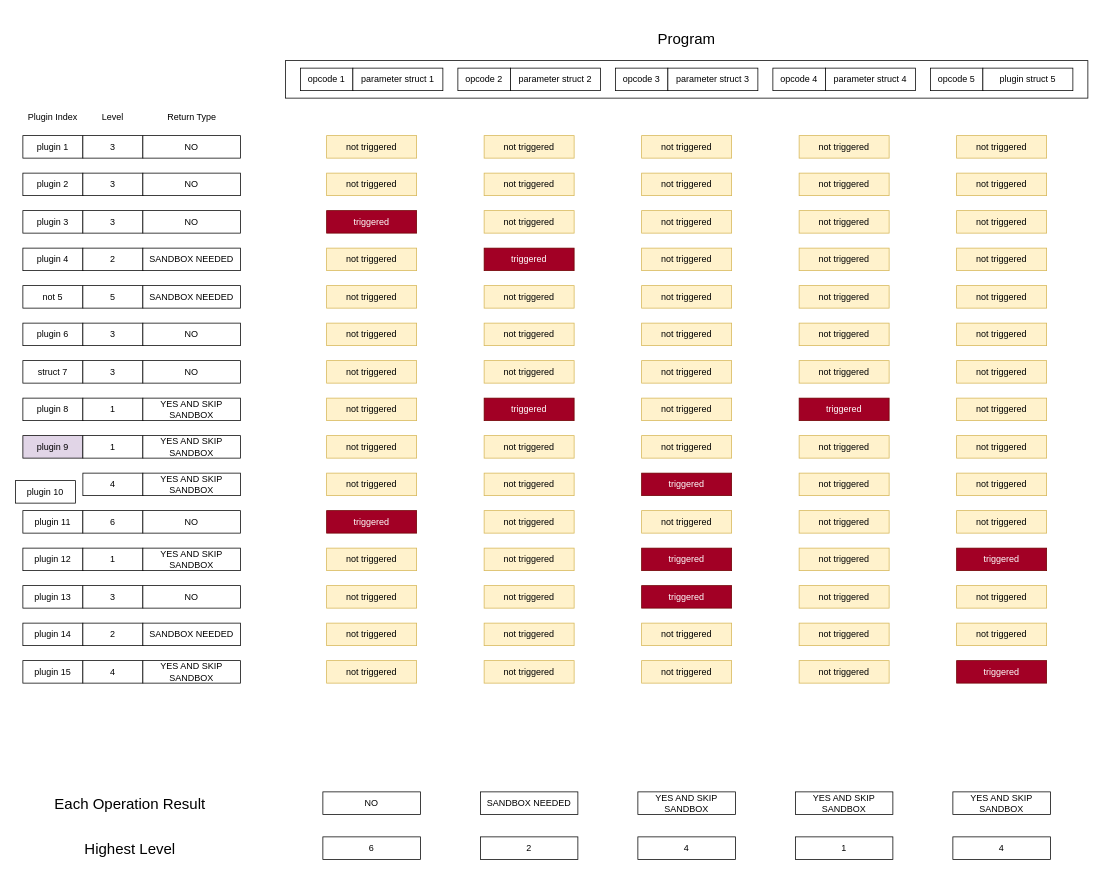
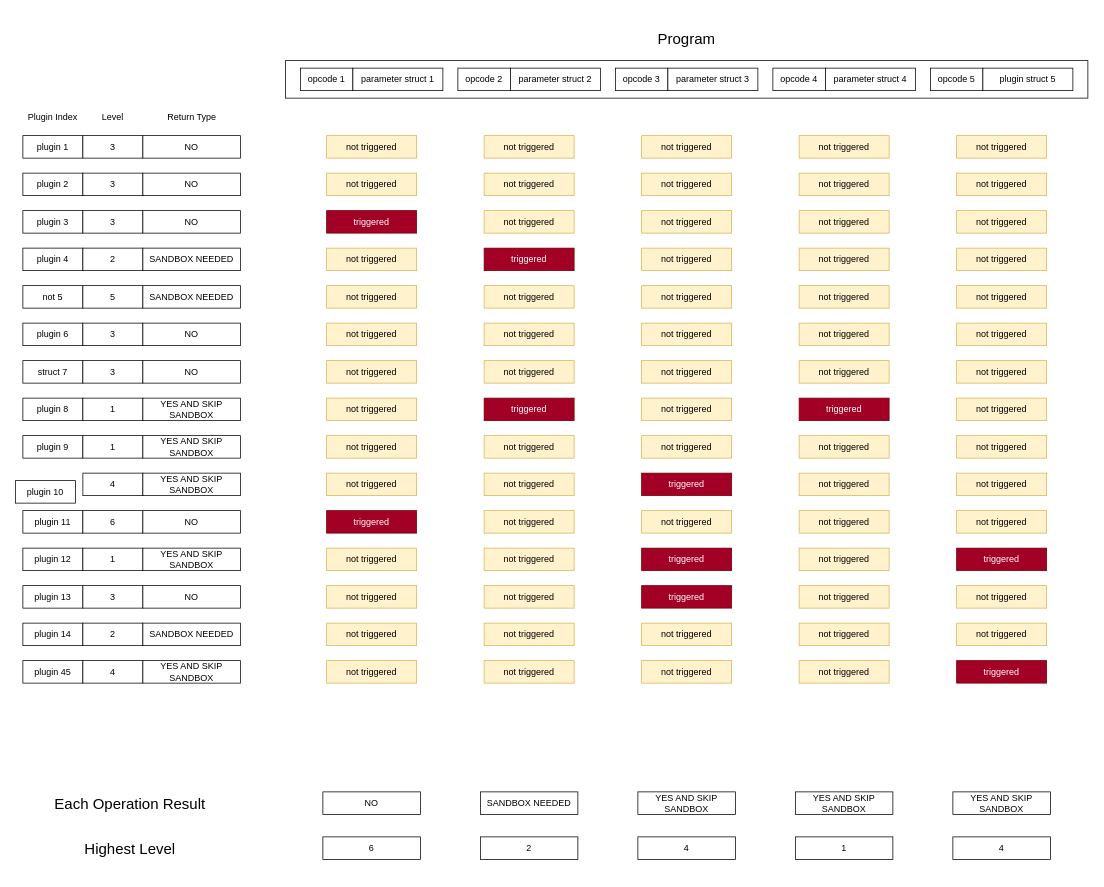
node "plugin 9": fillcolor #e1d5e7 -> #ffffff
node "plugin 15": label "plugin 15" -> "plugin 45"
